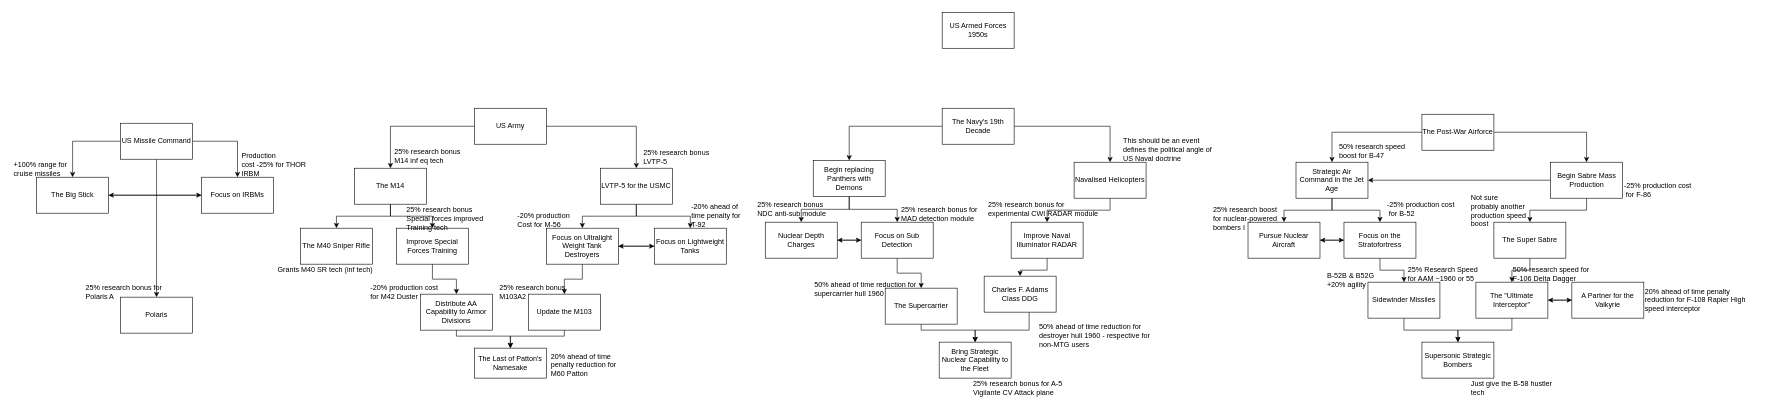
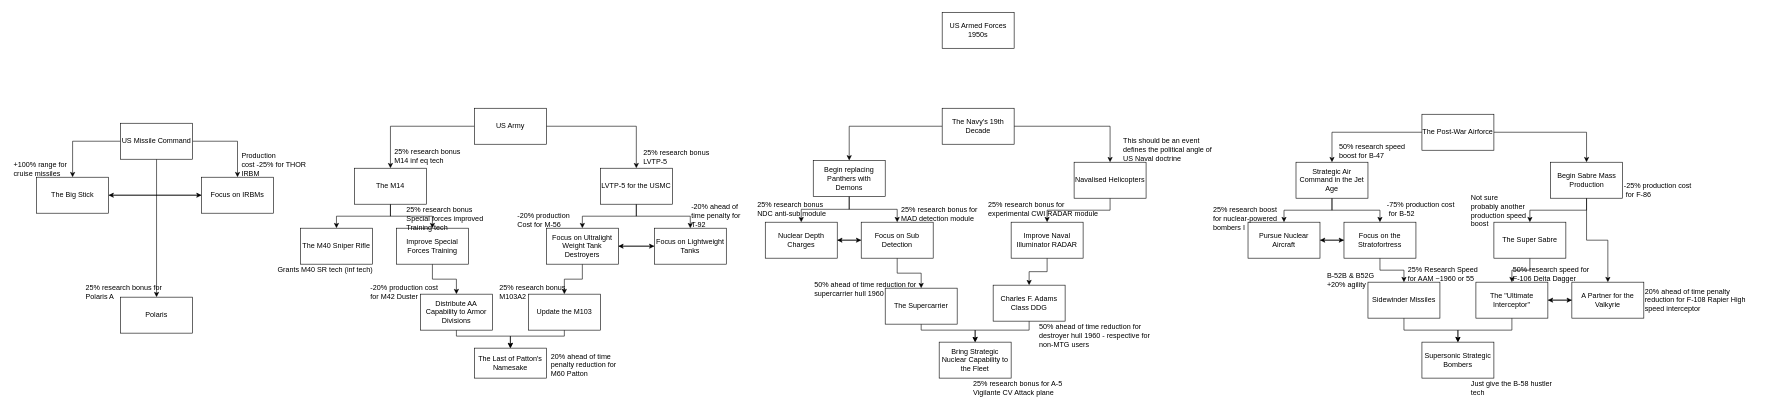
edge "Begin Sabre Mass Production" -> "Strategic Air Command in the Jet Age": now "Begin Sabre Mass Production" -> "A Partner for the Valkyrie"
node "-25% production cost for B-52": label "-25% production cost for B-52" -> "-75% production cost for B-52"
node "Charles F. Adams Class DDG": moved (1020, 294) -> (1029, 303)
